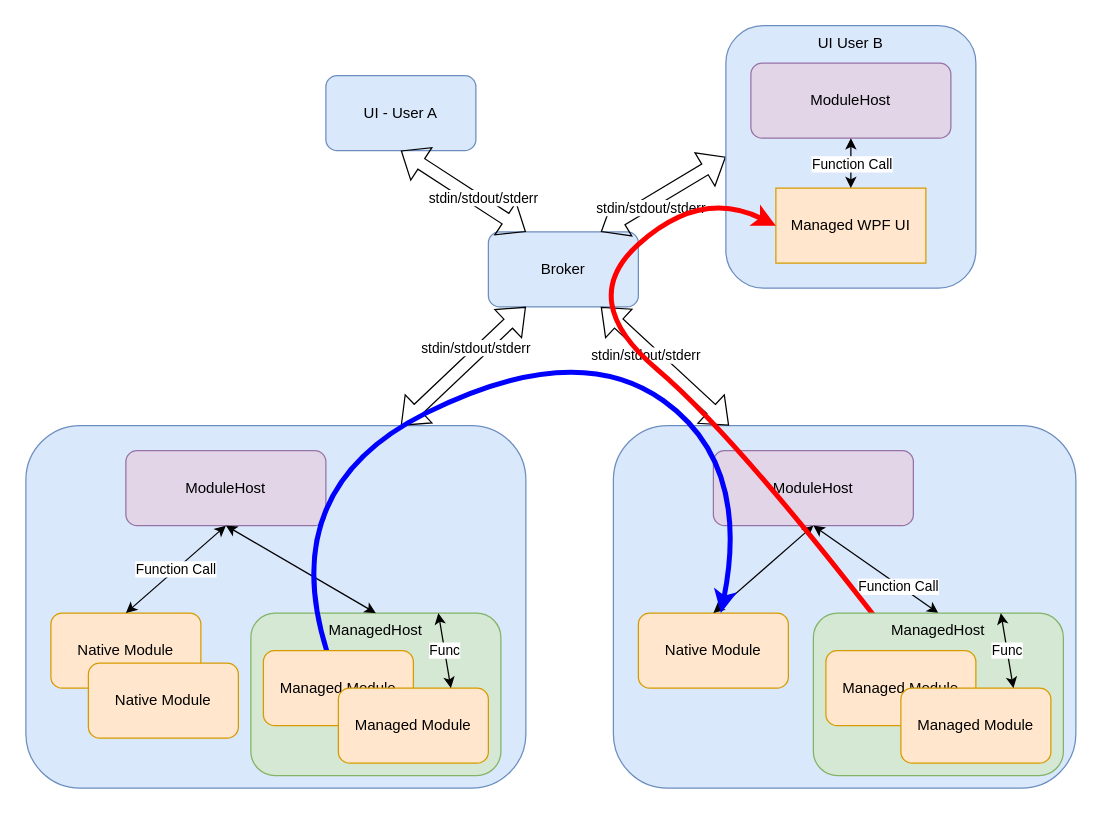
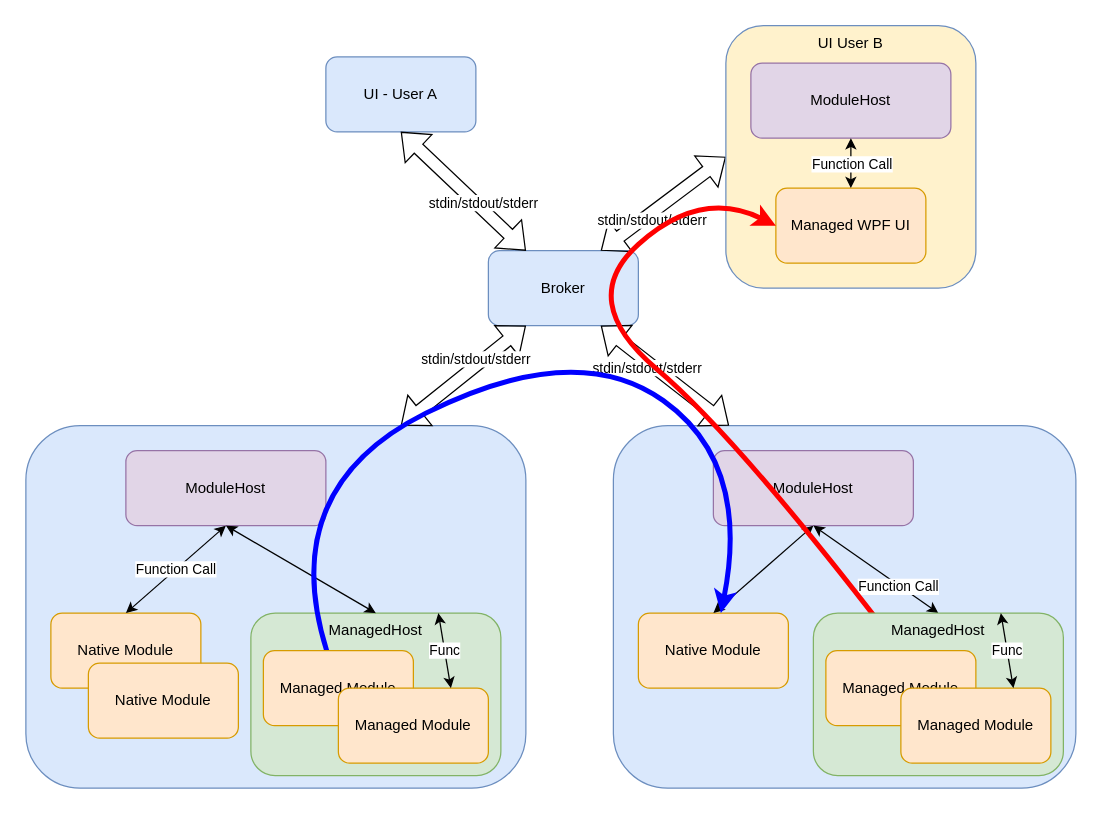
node "UI - User A": moved (401, 113) -> (401, 94)
node "UI User B": fillcolor #dae8fc -> #fff2cc
node "Managed WPF UI": shape rectangle -> rounded rectangle
node "Broker": moved (563, 269) -> (563, 288)
